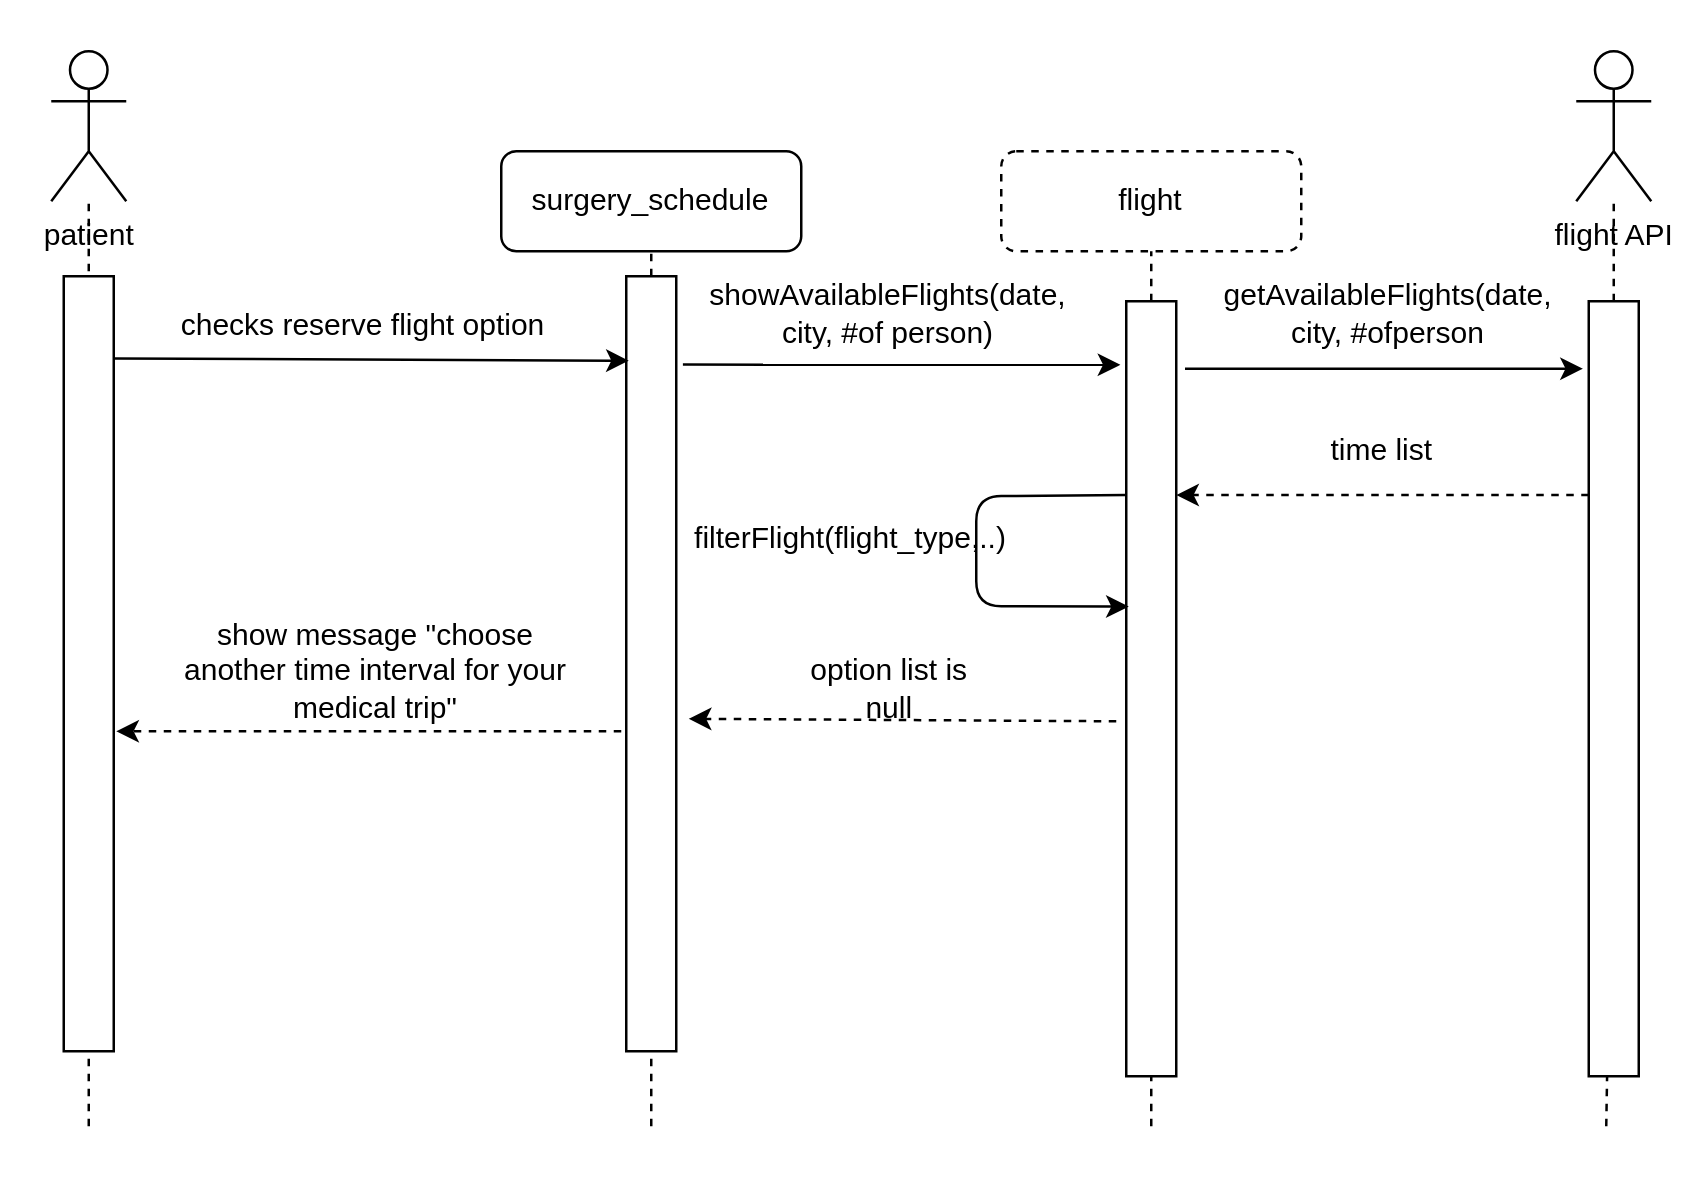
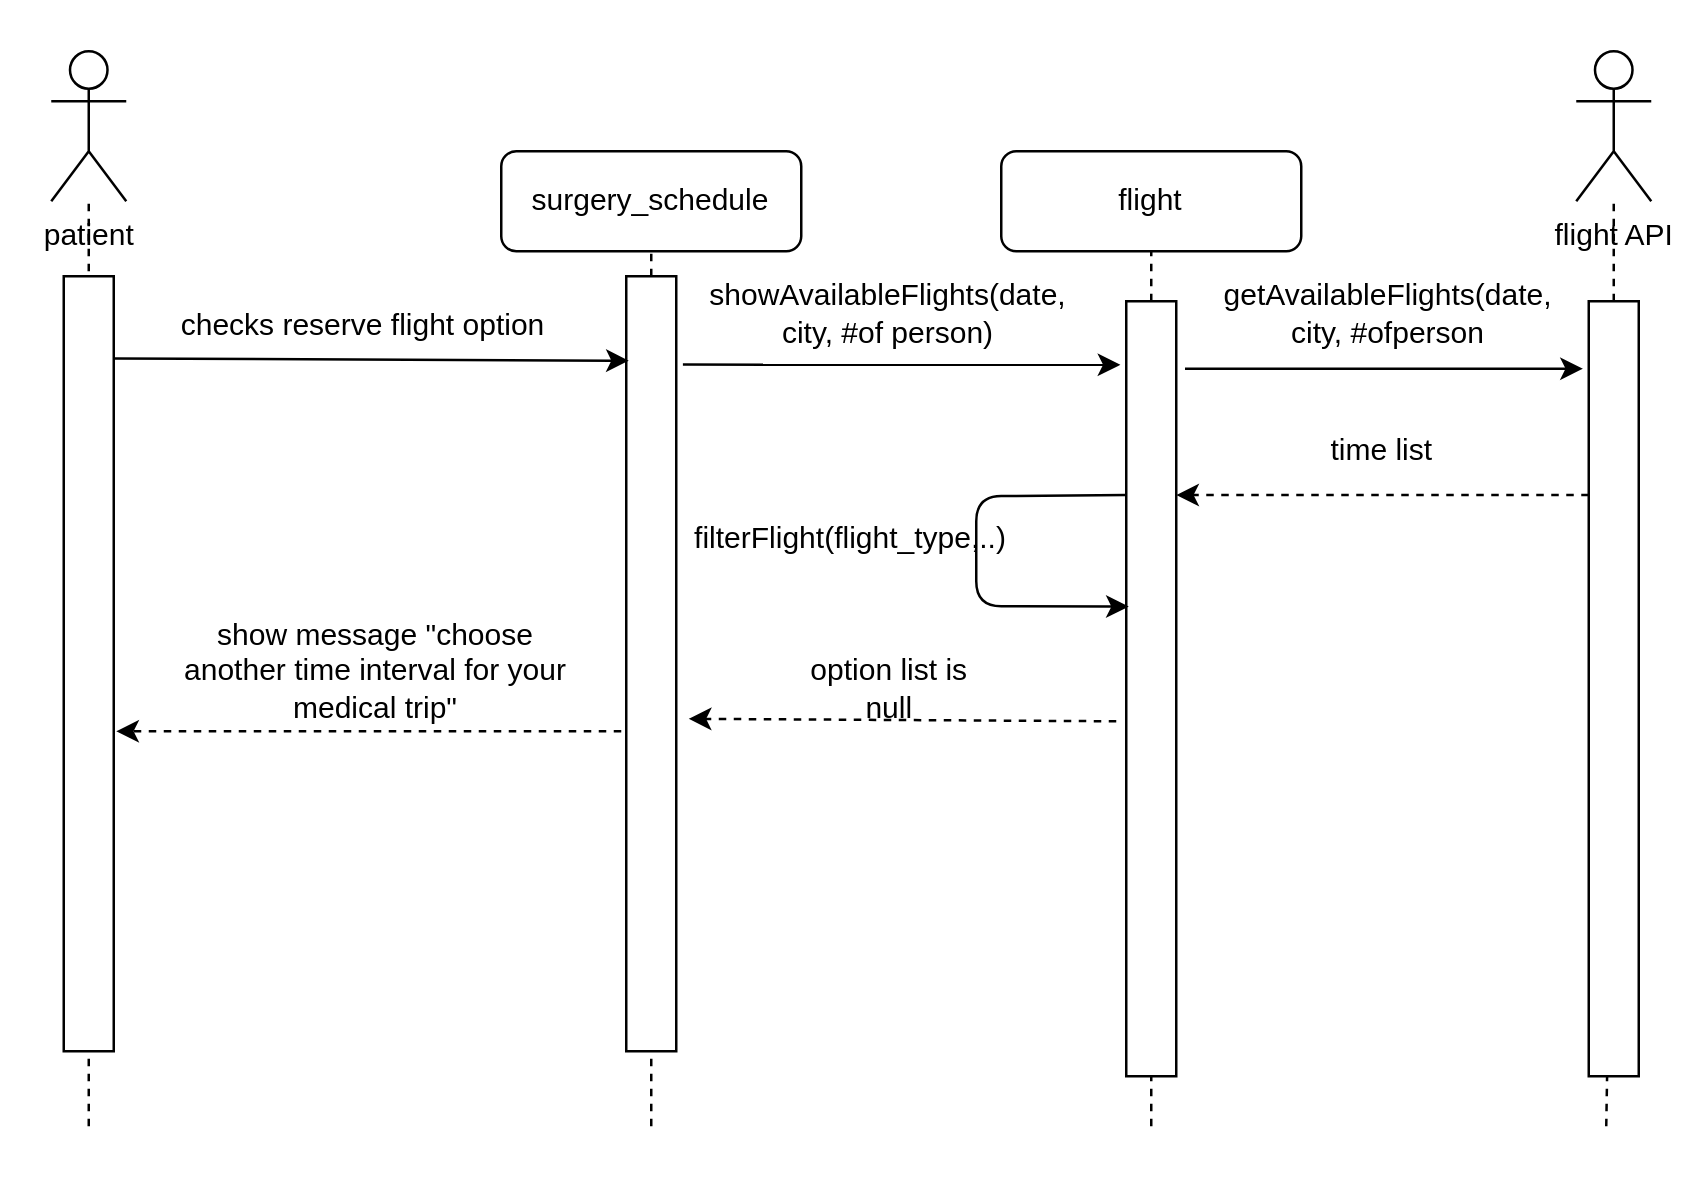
node "flight": style dashed -> solid
